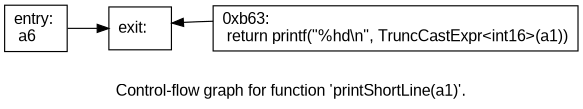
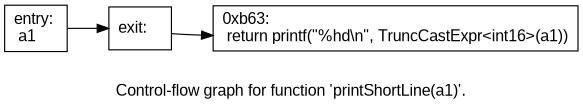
edge "0xb63:" -> "exit:": reversed
node "entry:": text "a6" -> "a1"
